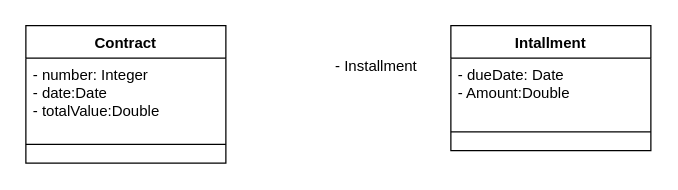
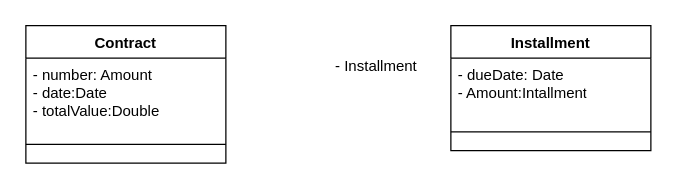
node "Intallment": label "Intallment" -> "Installment"
node "- dueDate: Date - Amount:Double": label "- dueDate: Date - Amount:Double" -> "- dueDate: Date - Amount:Intallment"
node "- number: Integer - date:Date - totalValue:Double": label "- number: Integer - date:Date - totalValue:Double" -> "- number: Amount - date:Date - totalValue:Double"
